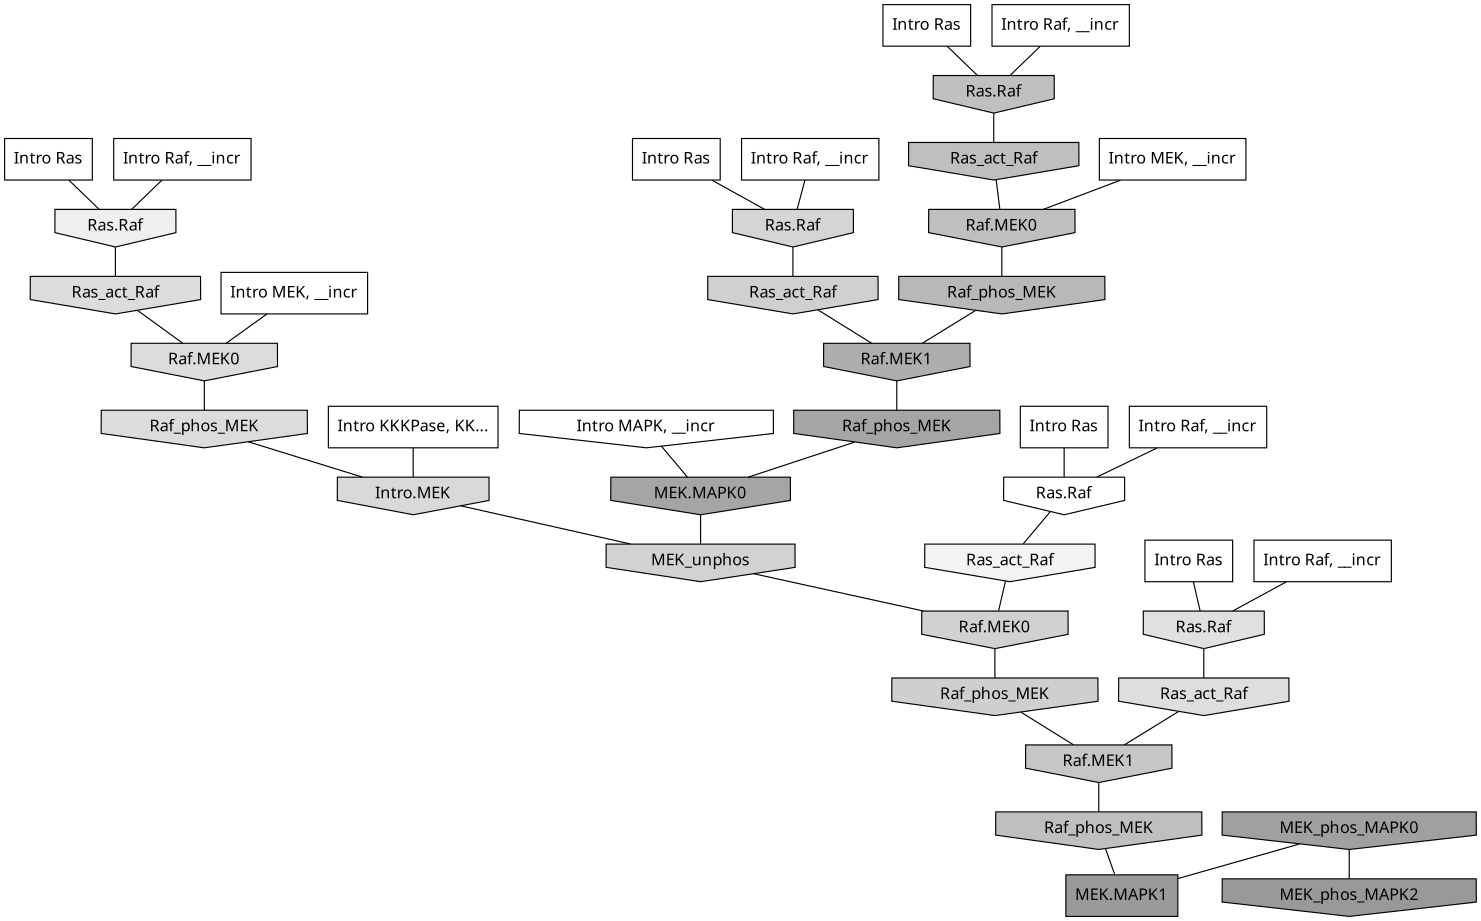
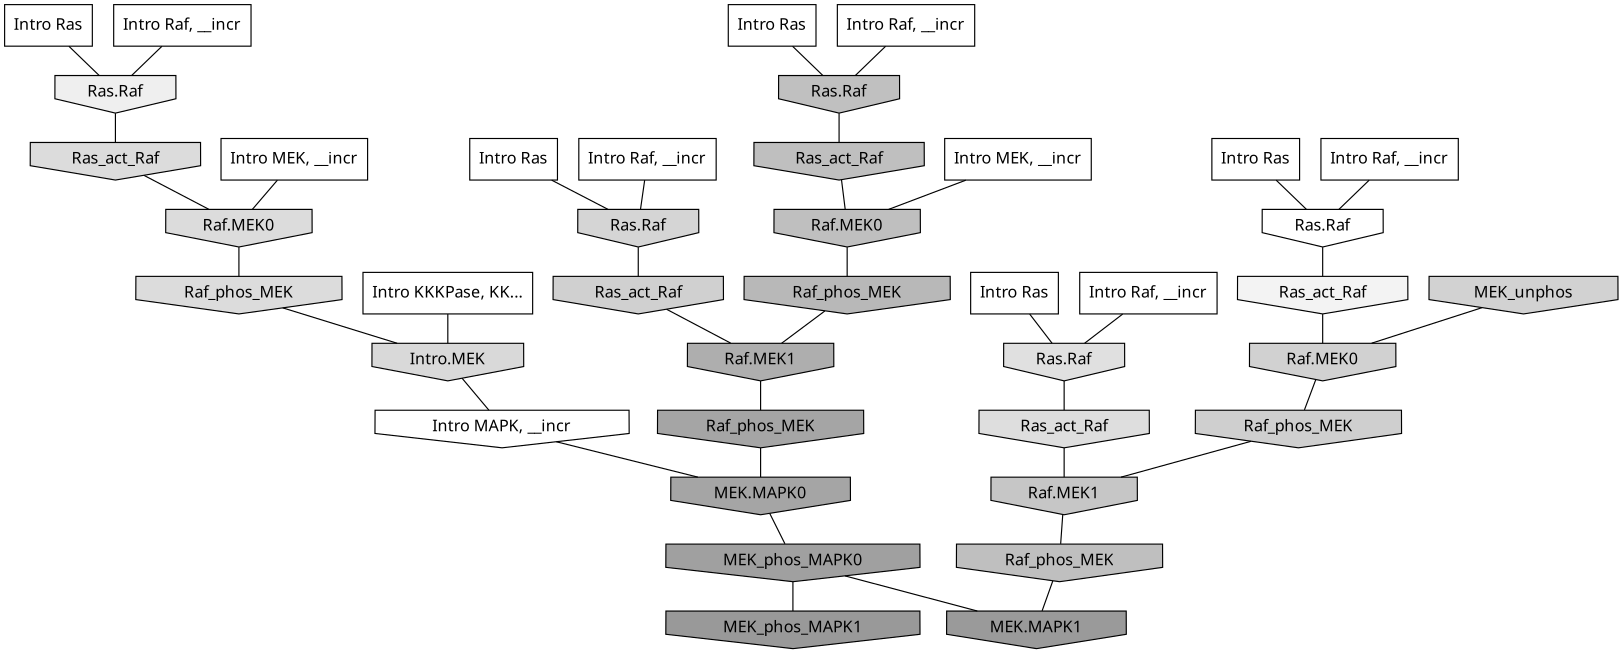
edge "Intro.MEK" -- "MEK_unphos": now "Intro.MEK" -- "Intro MAPK, __incr"
edge "MEK.MAPK0" -- "MEK_unphos": now "MEK.MAPK0" -- "MEK_phos_MAPK0"
node "MEK.MAPK1": shape box -> invhouse
node "MEK_phos_MAPK2": label "MEK_phos_MAPK2" -> "MEK_phos_MAPK1"
